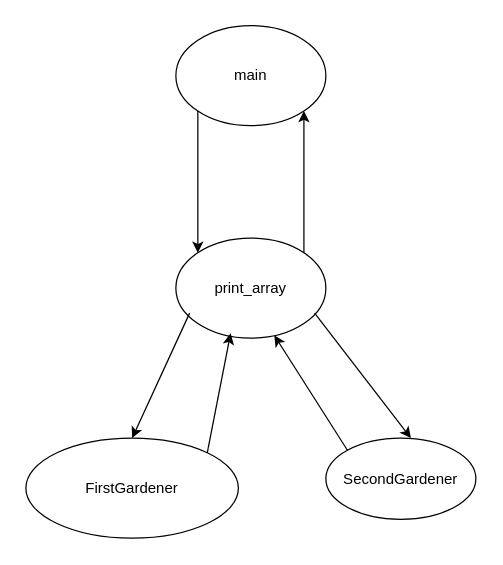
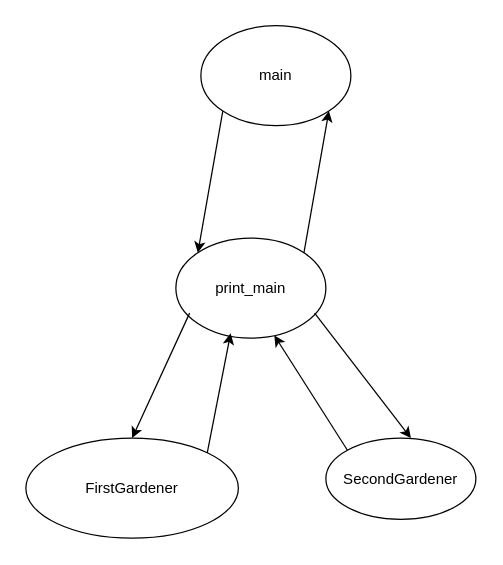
node "main": moved (251, 76) -> (276, 76)
node "print_array": label "print_array" -> "print_main"
